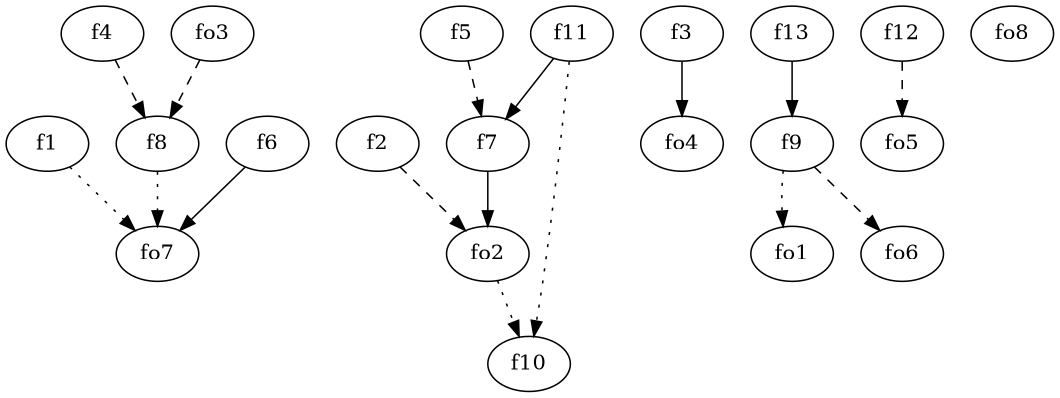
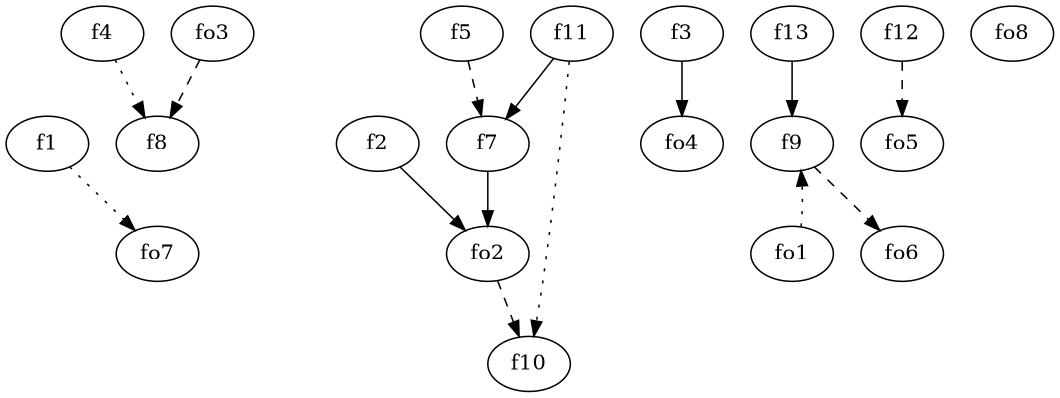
edge "f4" -> "f8": style dashed -> dotted
node "f6": removed
edge "f8" -> "fo7": removed
edge "f9" -> "fo1": reversed
edge "f2" -> "fo2": style dashed -> solid
edge "fo2" -> "f10": style dotted -> dashed
